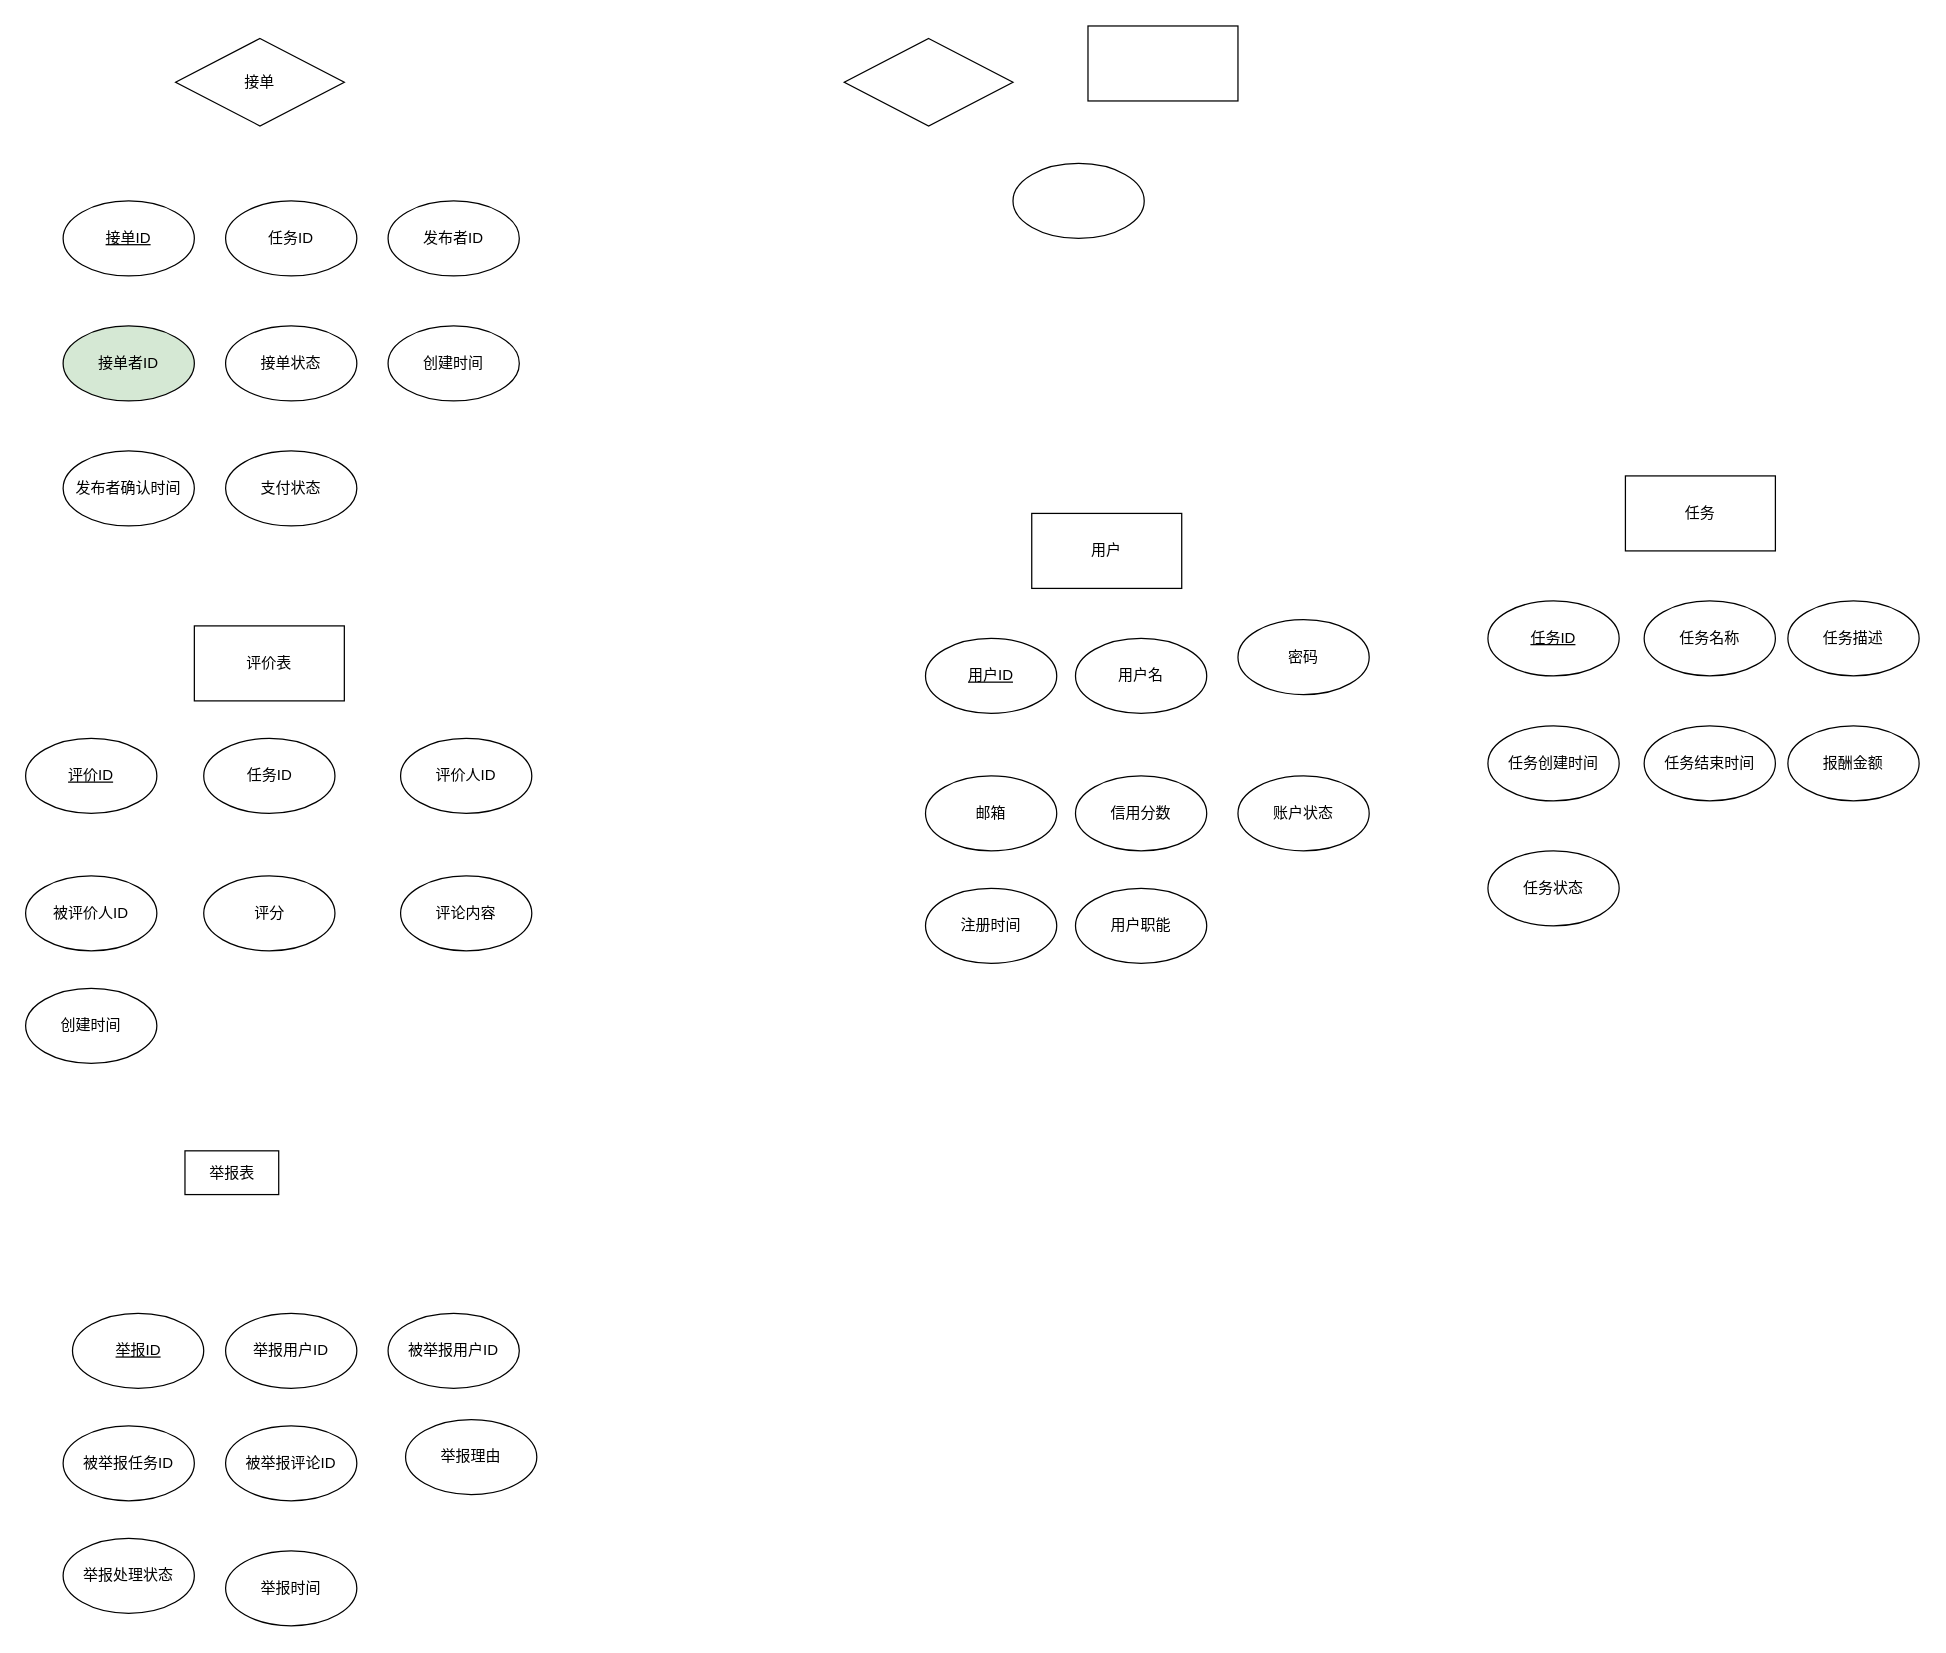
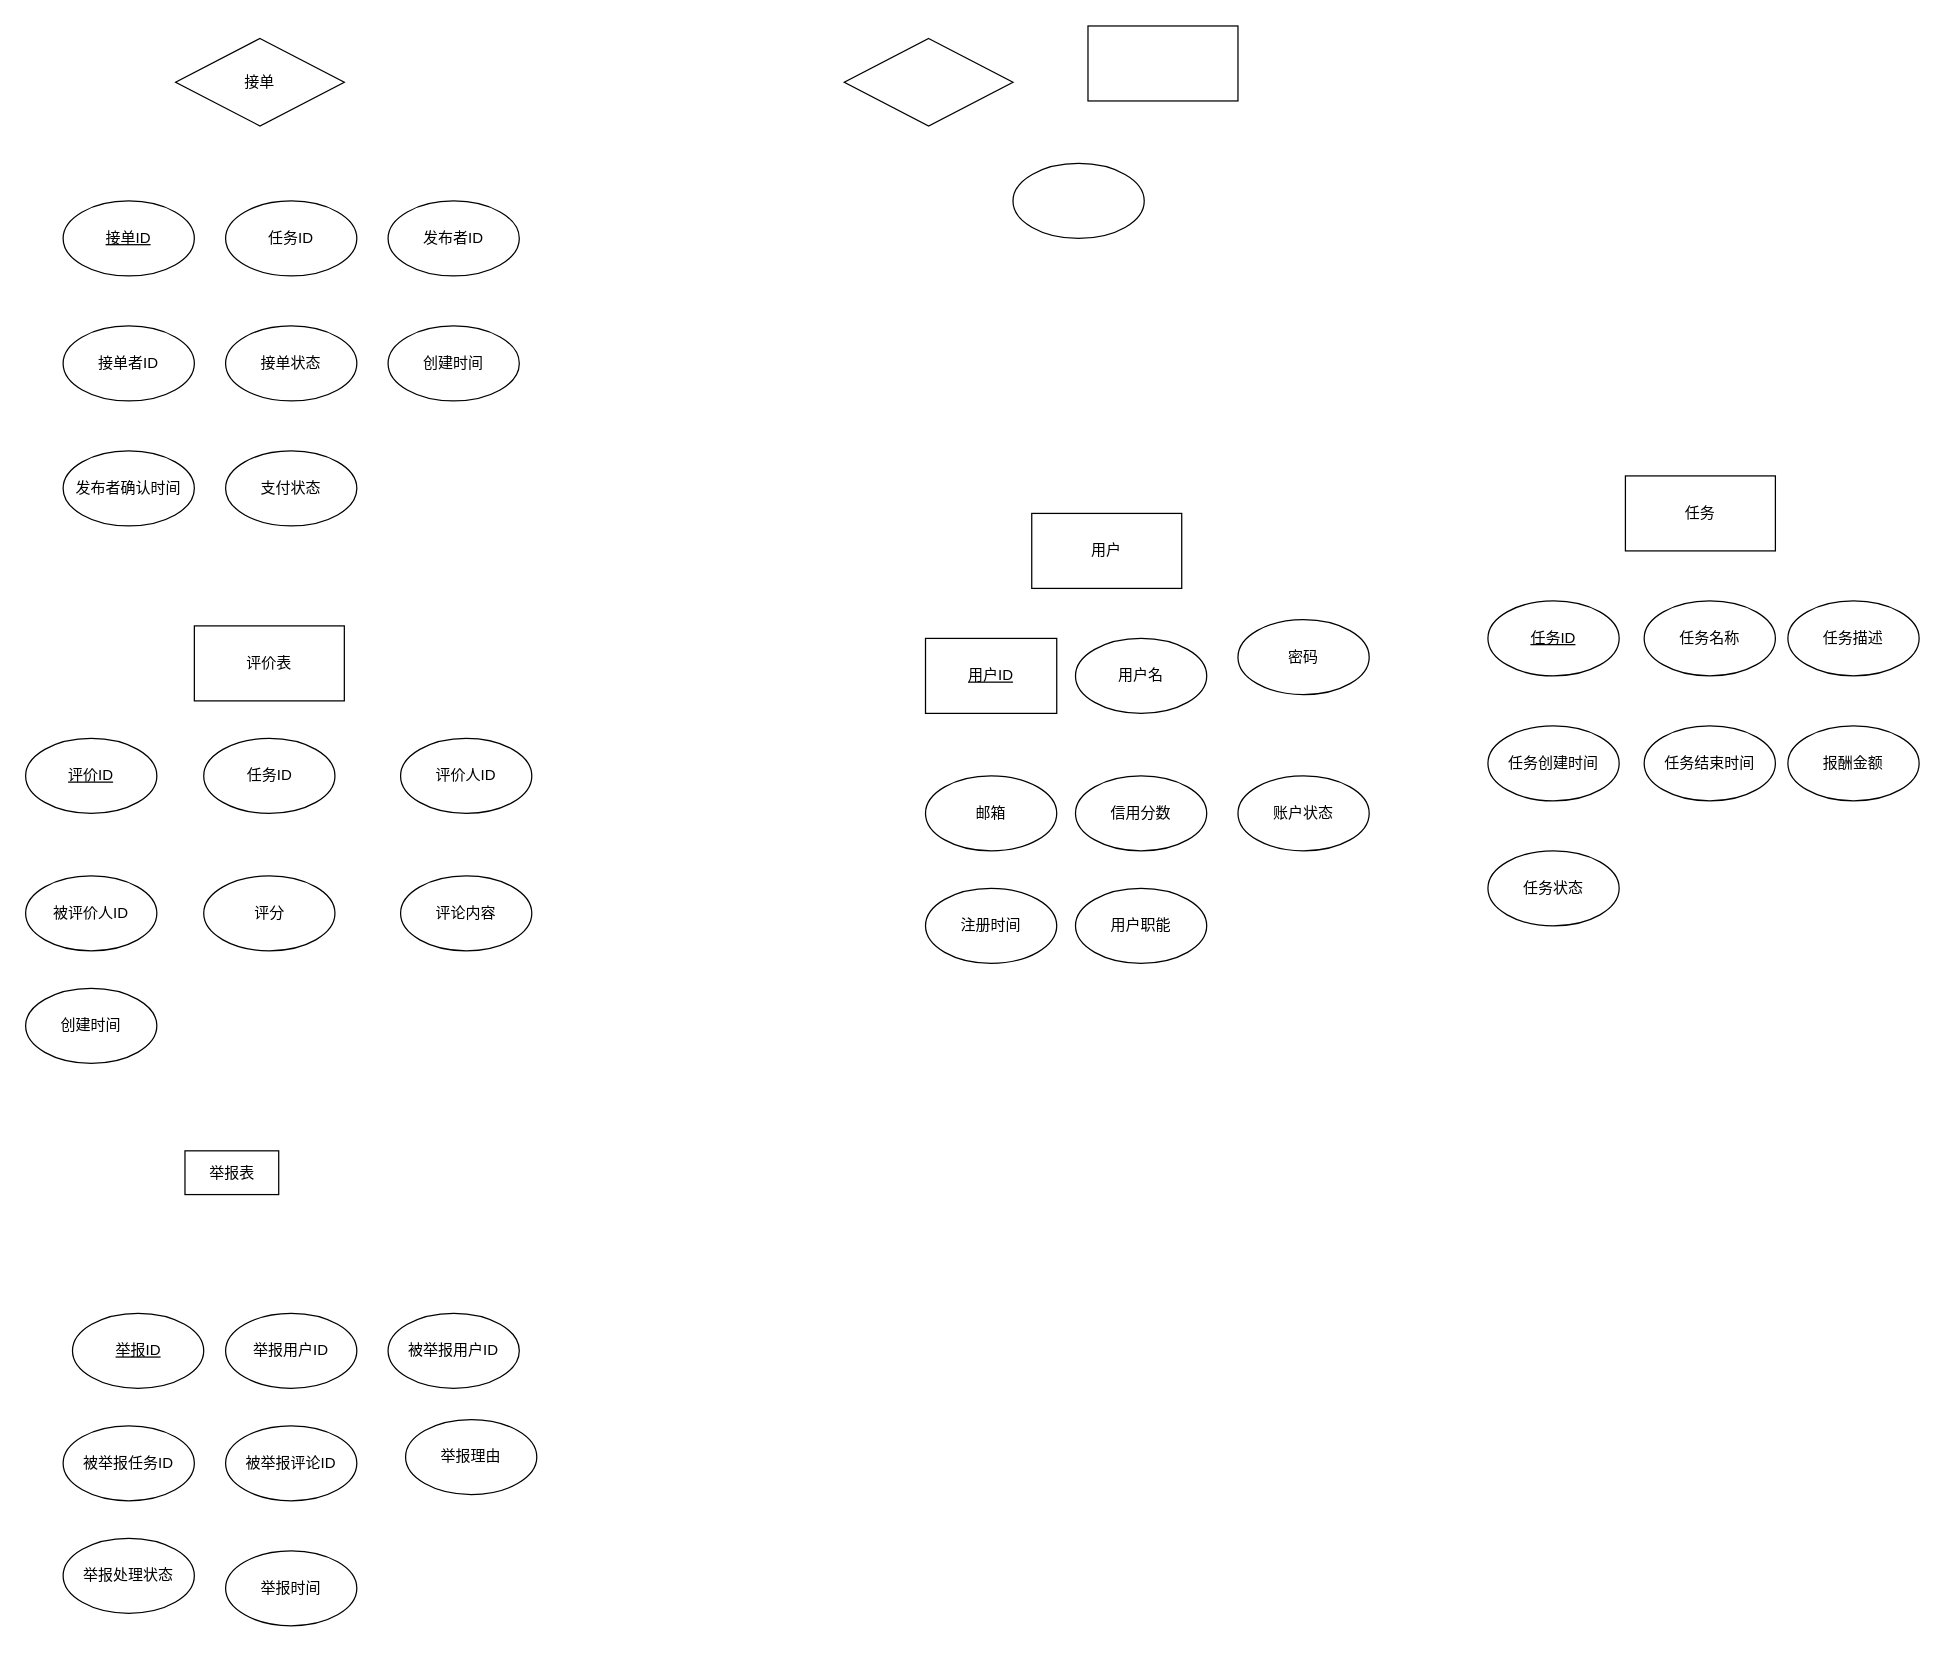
node "接单者ID": fillcolor #d5e8d4 -> #ffffff
node "用户ID": shape ellipse -> rectangle
